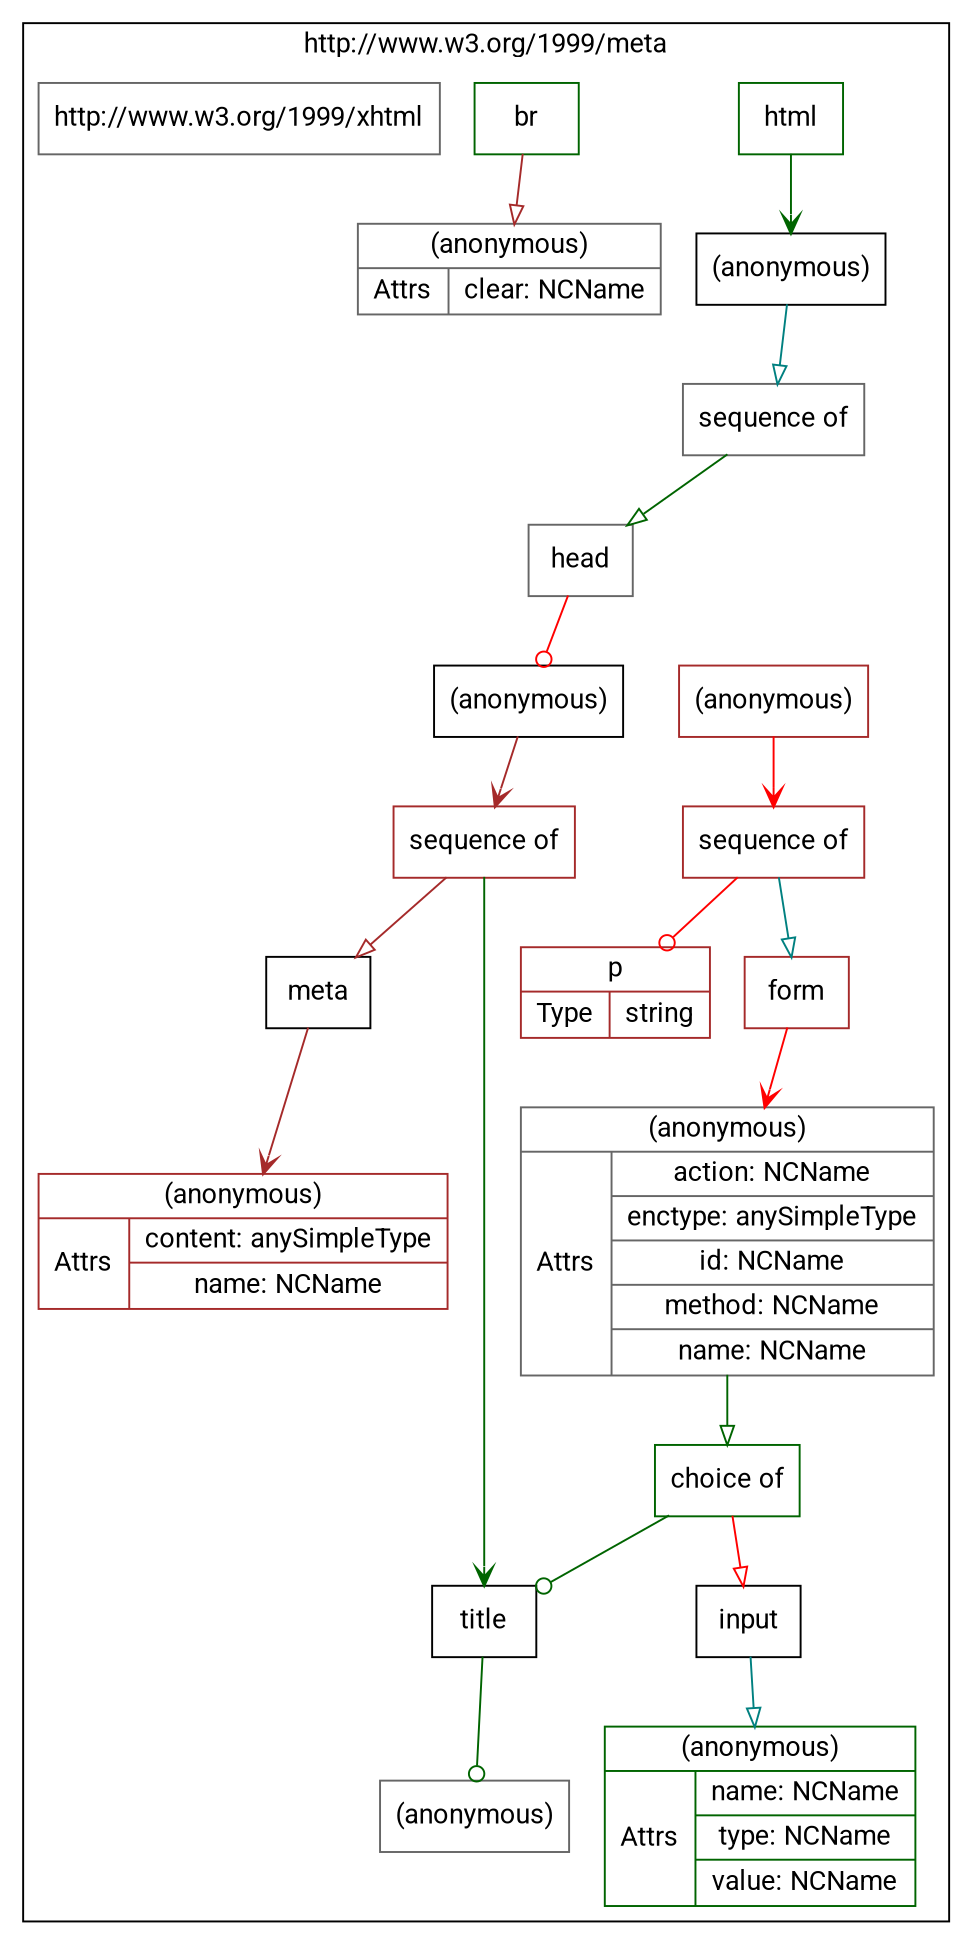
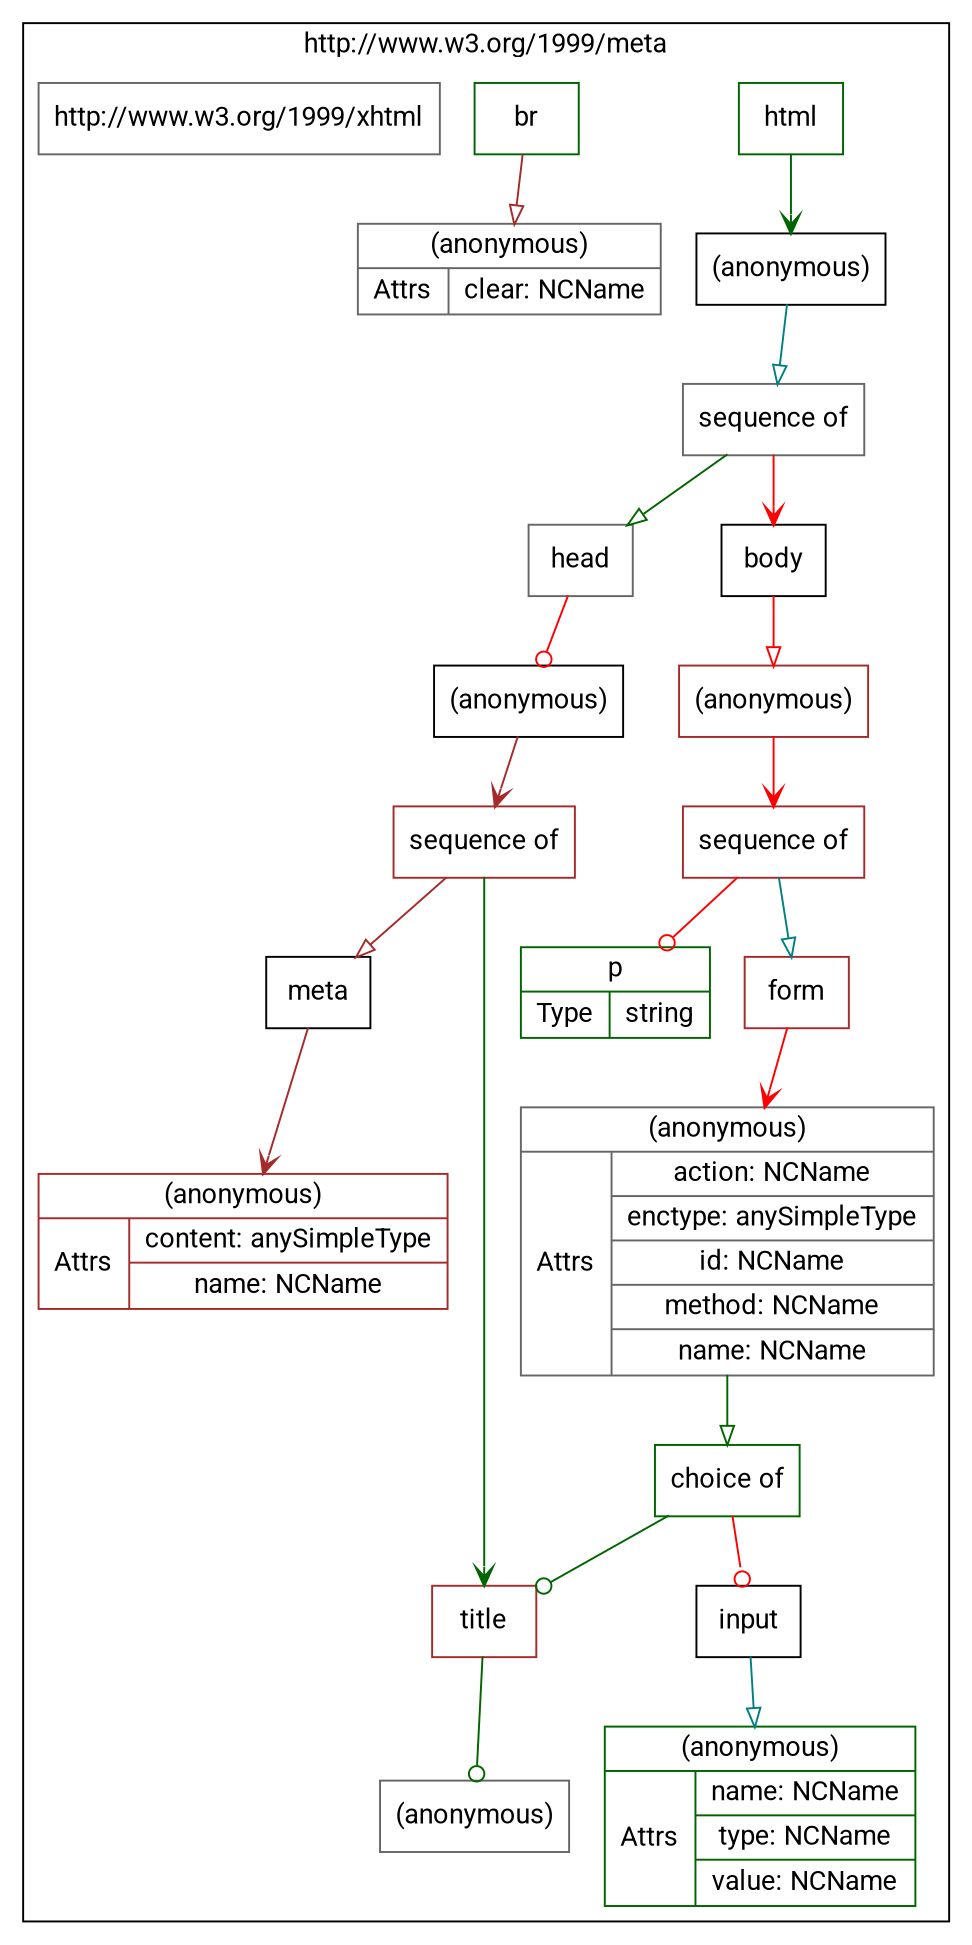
node "body": added
node "p": color brown -> darkgreen
edge "choice of" -> "input": arrowhead onormal -> odot
node "title": color black -> brown
